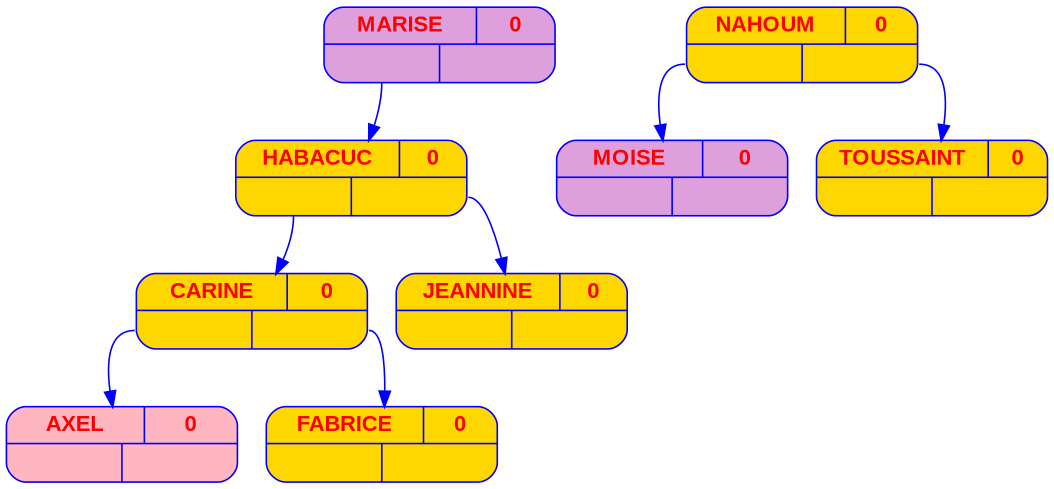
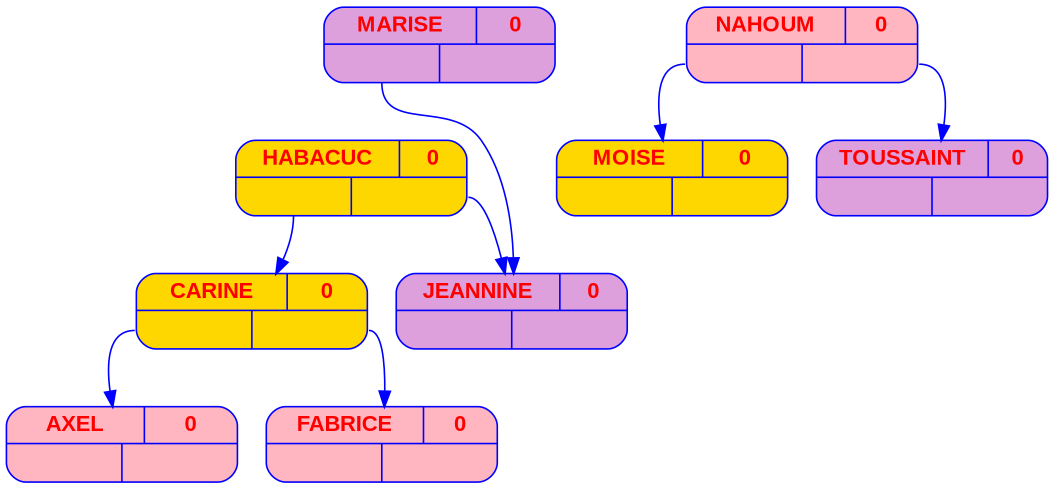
node "NAHOUM": fillcolor gold -> lightpink
edge "MARISE" -> "HABACUC": now "MARISE" -> "JEANNINE"
node "MOISE": fillcolor plum -> gold
node "TOUSSAINT": fillcolor gold -> plum
node "JEANNINE": fillcolor gold -> plum
node "FABRICE": fillcolor gold -> lightpink
